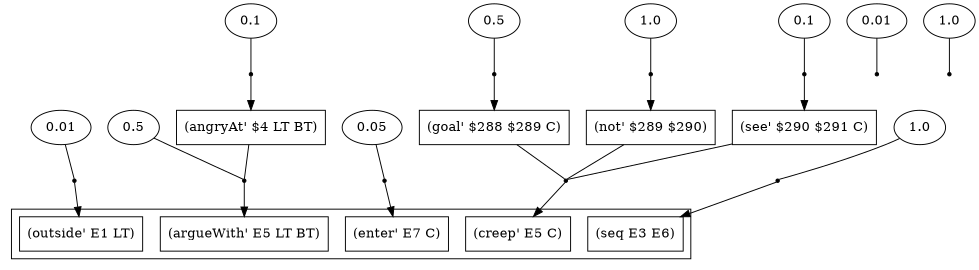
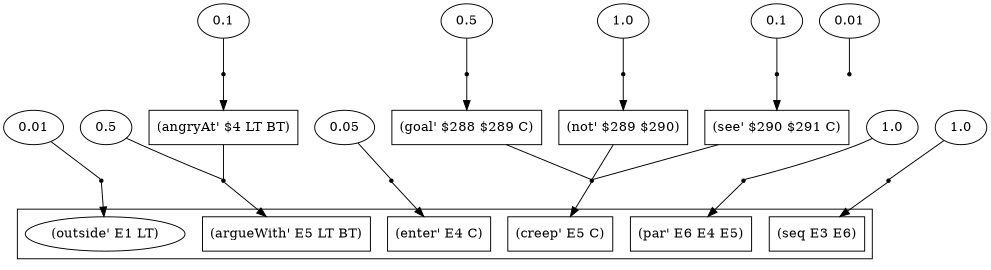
node "(outside' E1 LT)": shape box -> ellipse
node "(enter' E7 C)": label "(enter' E7 C)" -> "(enter' E4 C)"
node "(par' E6 E4 E5)": added
